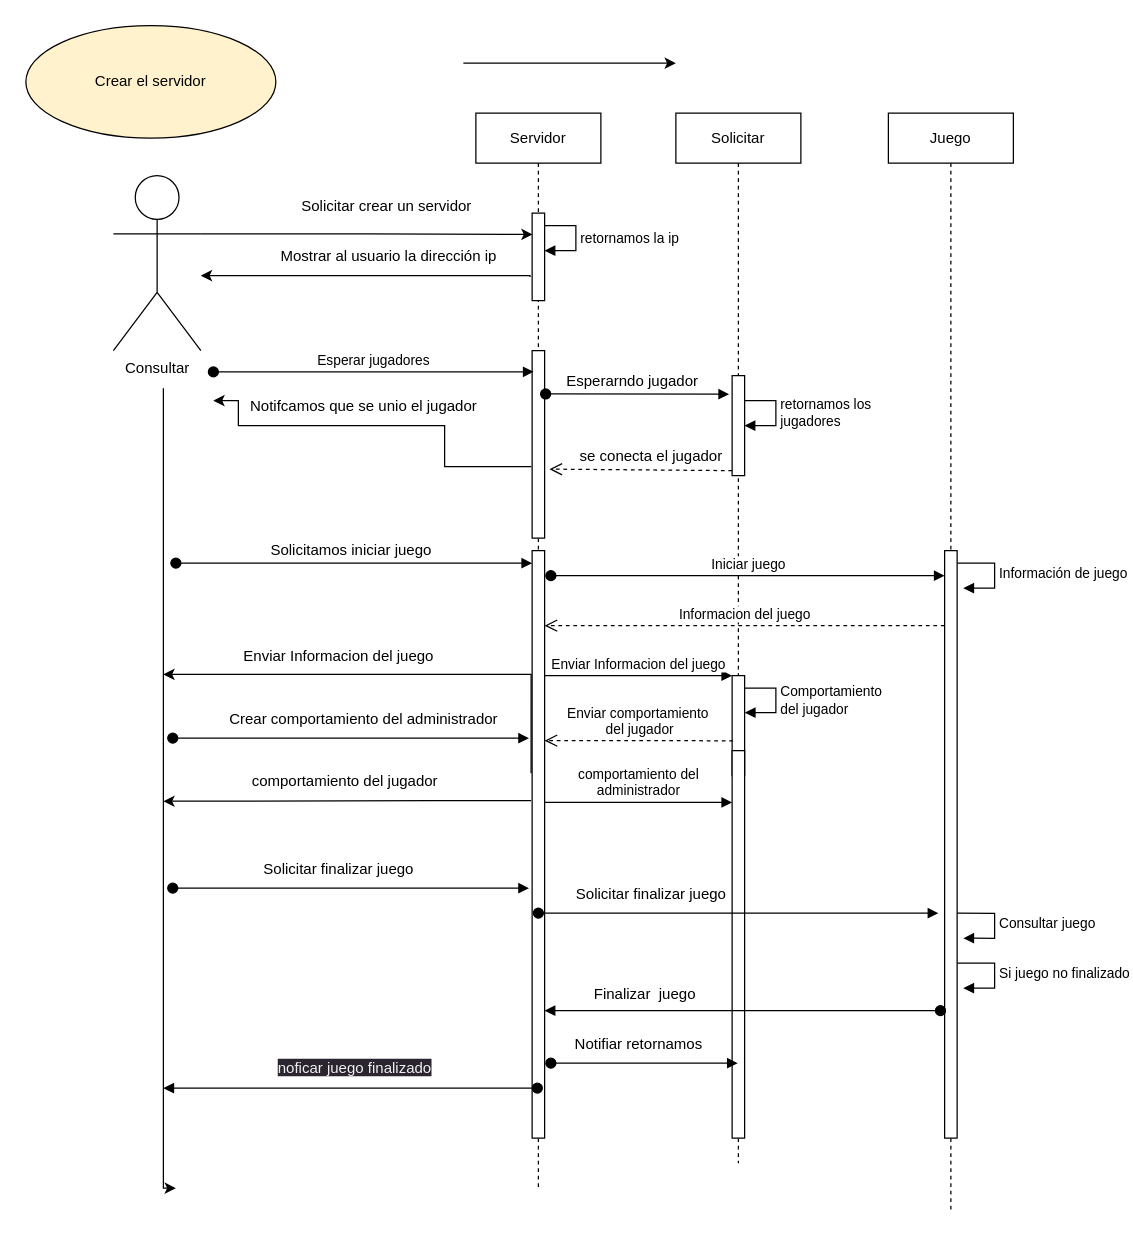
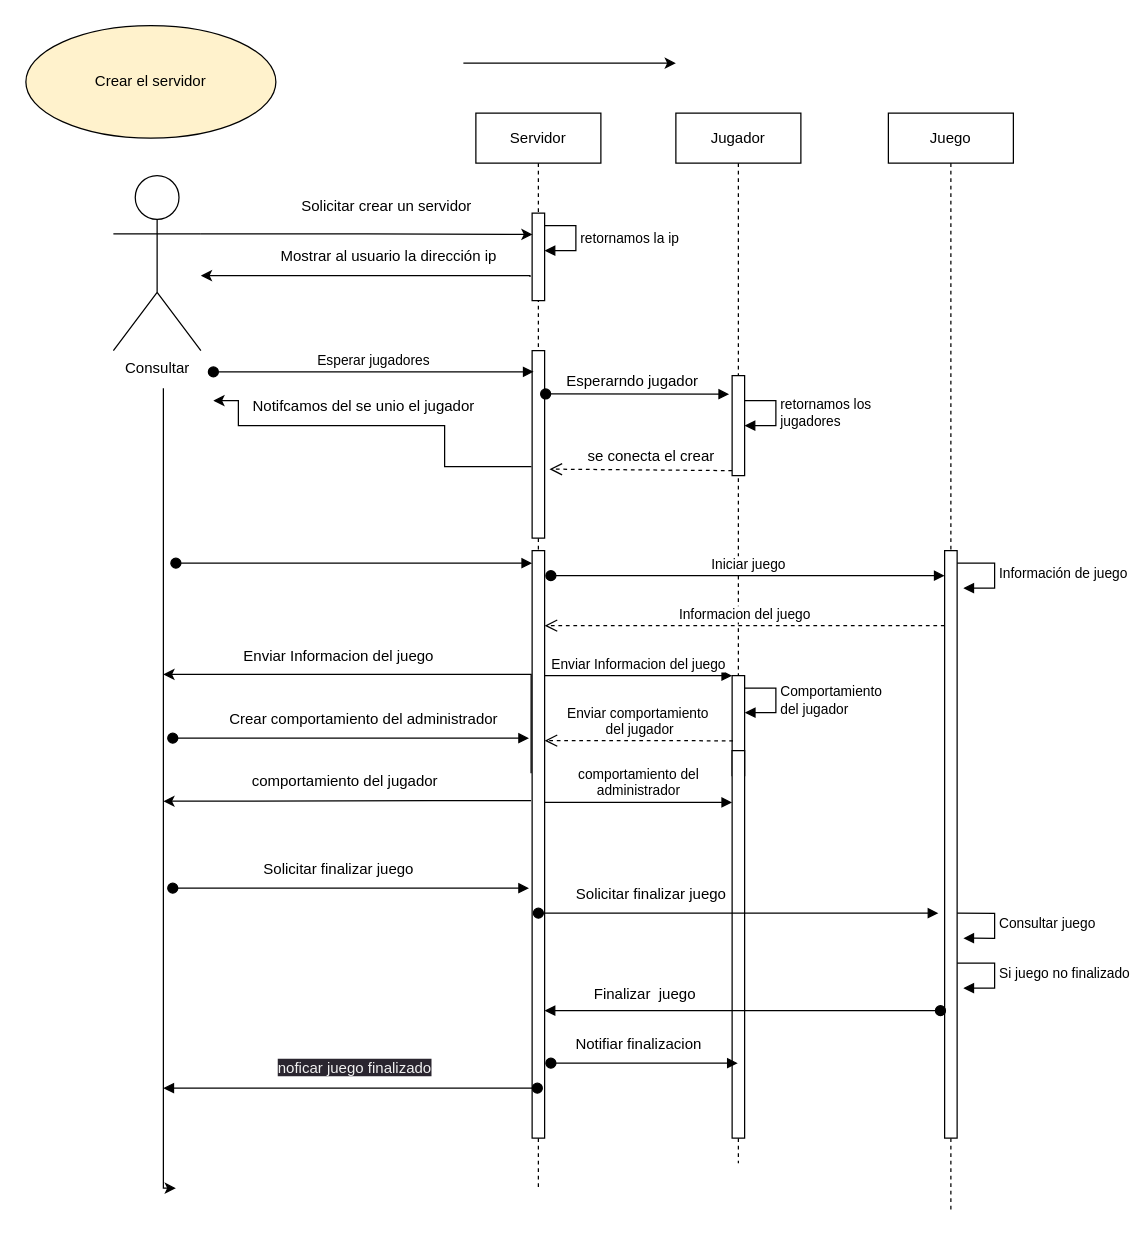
node "Solicitar": label "Solicitar" -> "Jugador"
node "Notifcamos que se unio el jugador": label "Notifcamos que se unio el jugador" -> "Notifcamos del se unio el jugador"
node "se conecta el jugador": label "se conecta el jugador" -> "se conecta el crear"
node "Solicitamos iniciar juego": removed
node "Notifiar retornamos": label "Notifiar retornamos" -> "Notifiar finalizacion"
